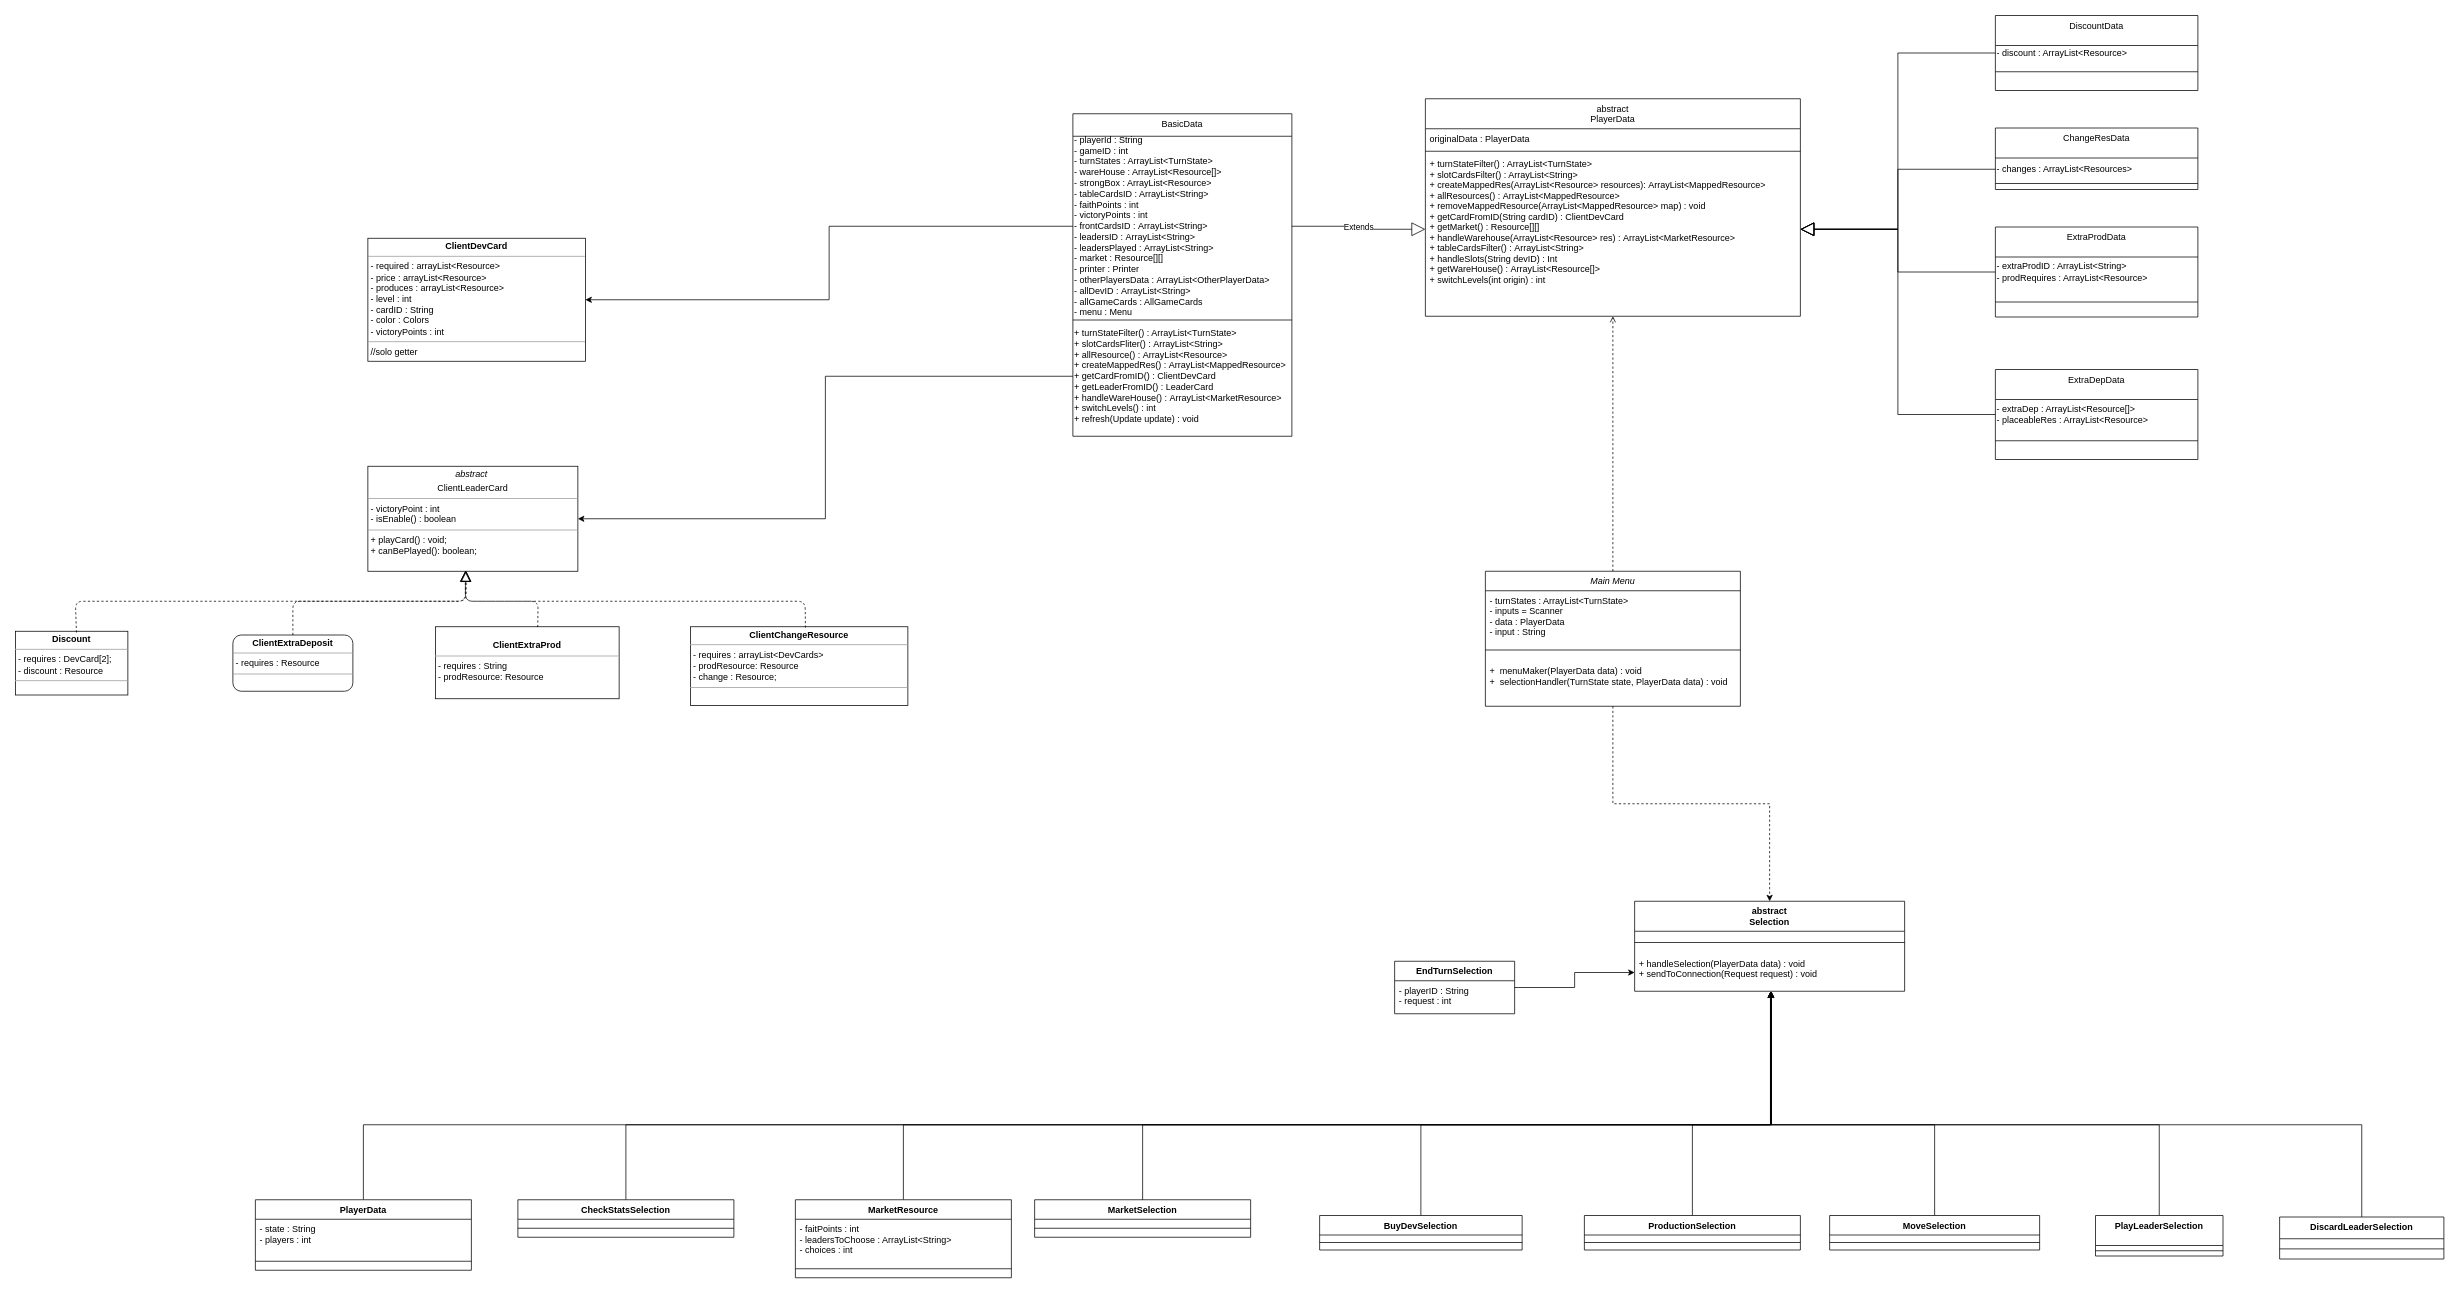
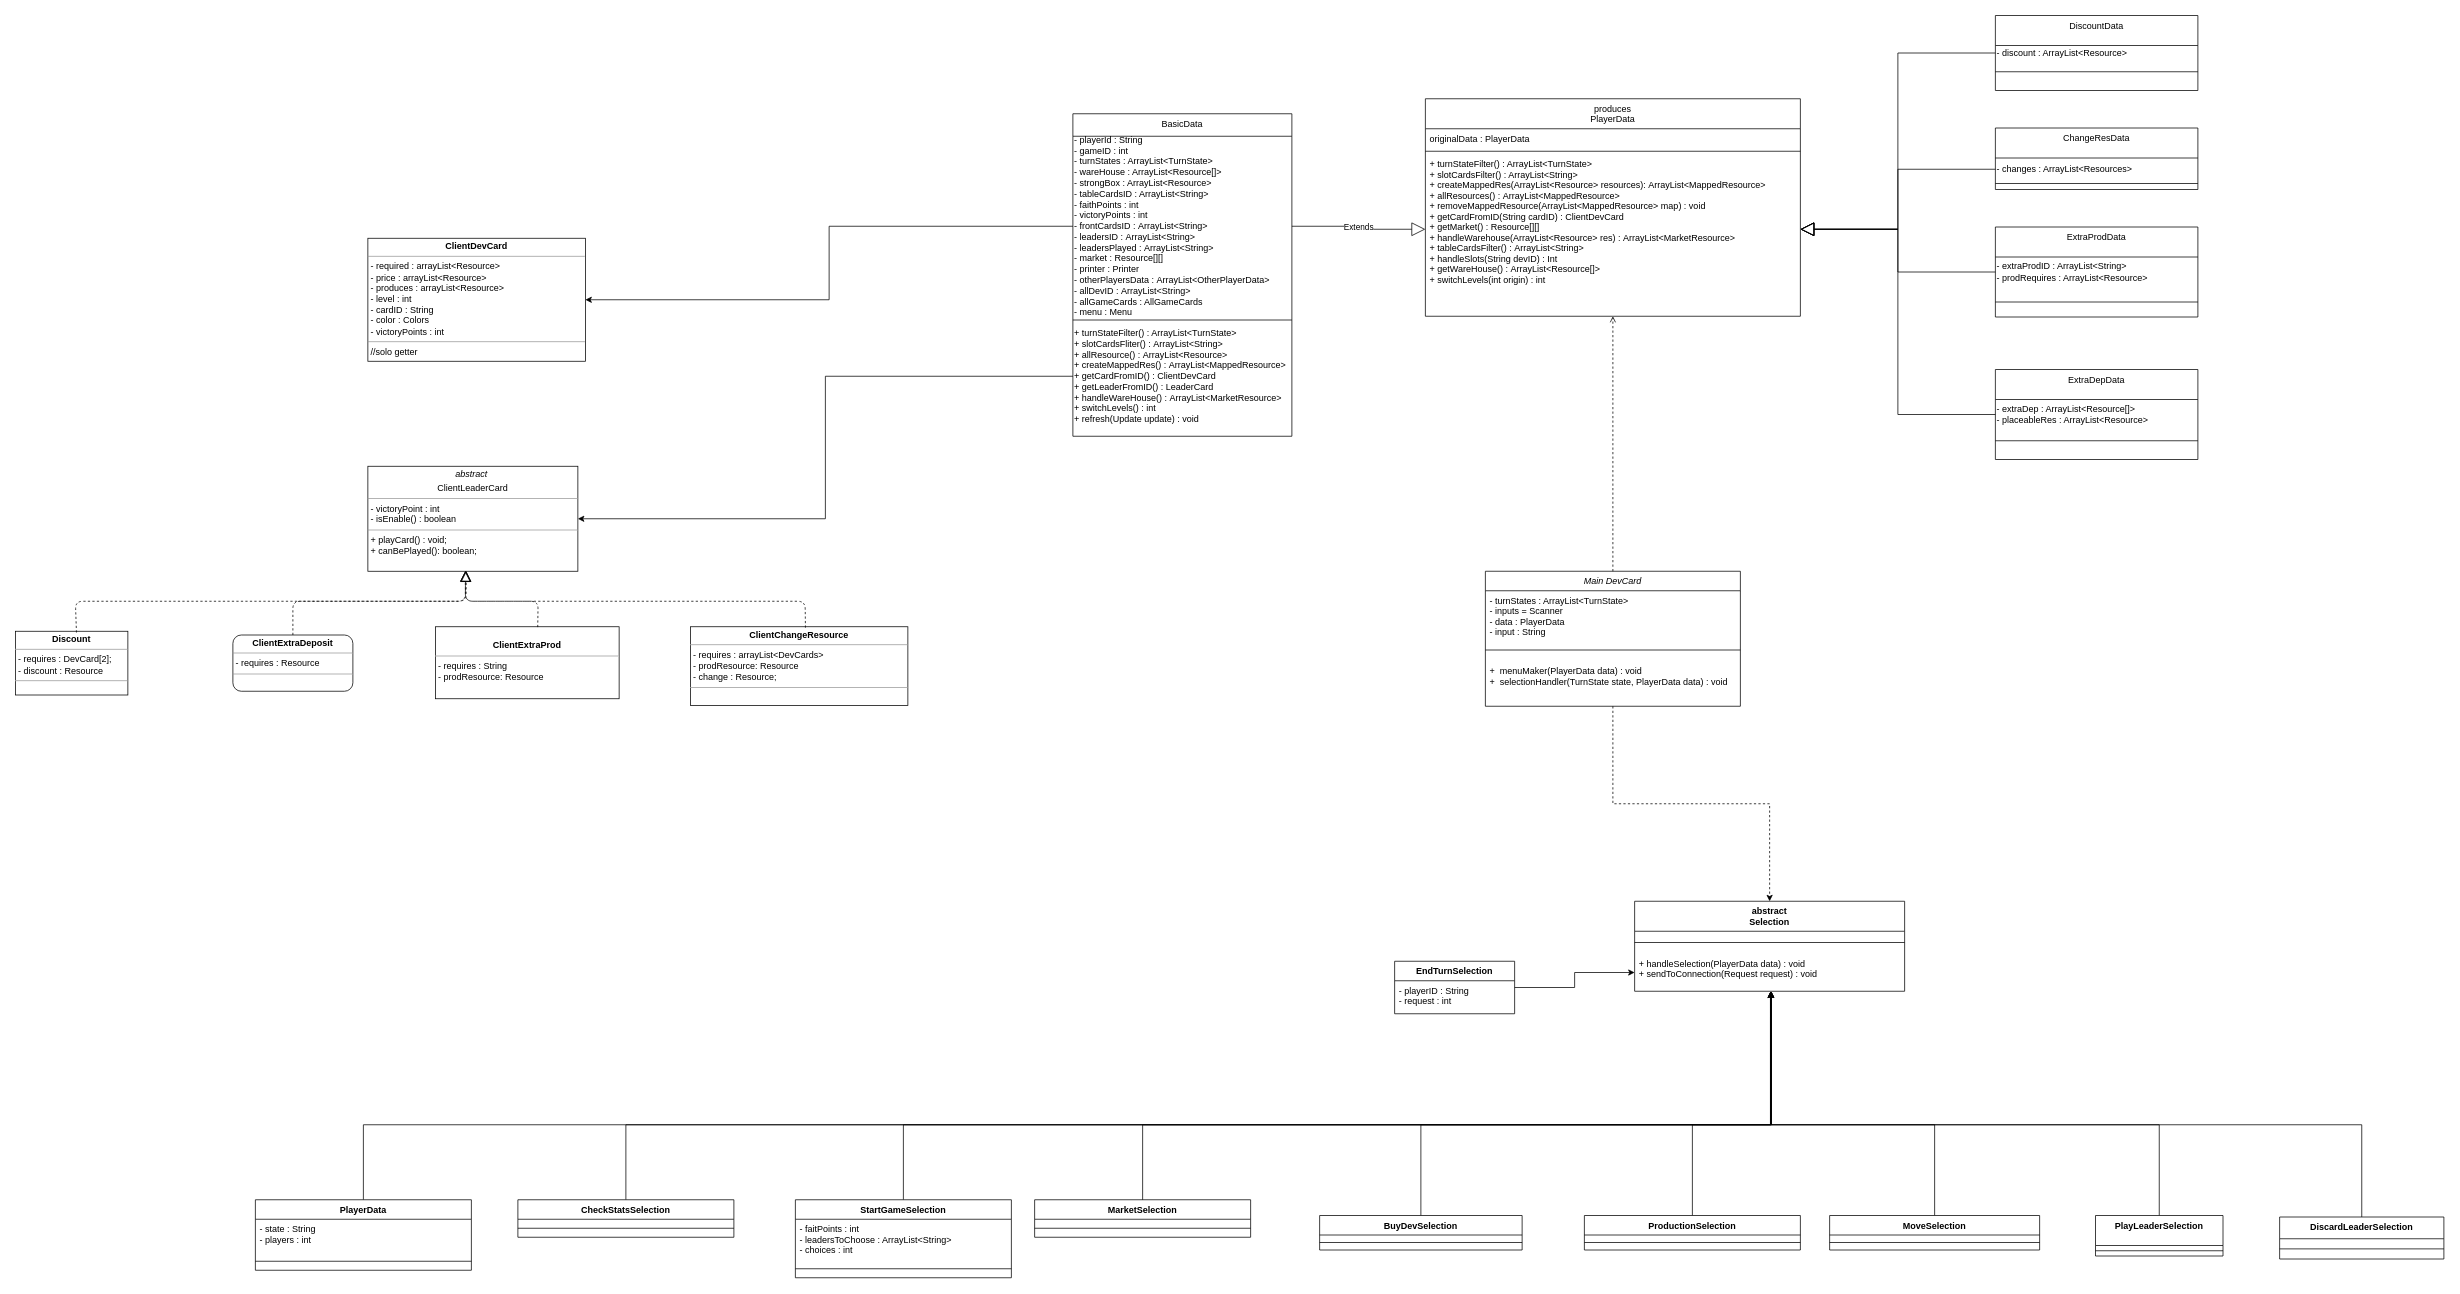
node "abstract PlayerData": label "abstract PlayerData" -> "produces PlayerData"
node "Main Menu": label "Main Menu" -> "Main DevCard"
node "MarketResource": label "MarketResource" -> "StartGameSelection"
